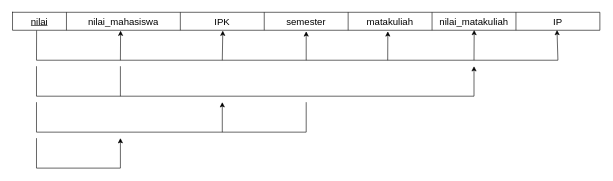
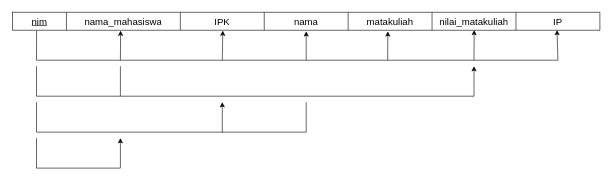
node "nilai": label "nilai" -> "nim"
node "nilai_mahasiswa": label "nilai_mahasiswa" -> "nama_mahasiswa"
node "semester": label "semester" -> "nama"
